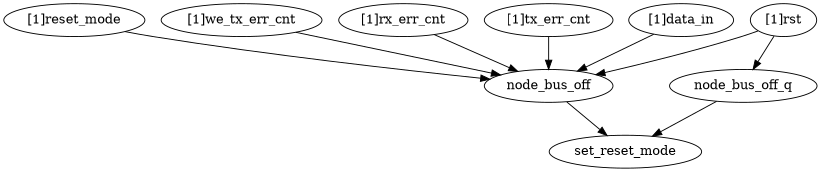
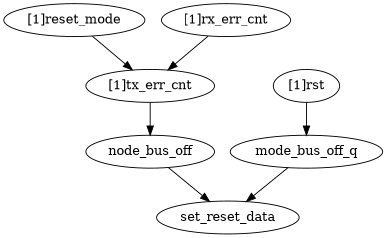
node "[1]we_tx_err_cnt": removed
node "[1]data_in": removed
edge "[1]rx_err_cnt" -> "node_bus_off": now "[1]rx_err_cnt" -> "[1]tx_err_cnt"
edge "[1]rst" -> "node_bus_off": removed
edge "[1]reset_mode" -> "node_bus_off": now "[1]reset_mode" -> "[1]tx_err_cnt"
node "node_bus_off_q": label "node_bus_off_q" -> "mode_bus_off_q"
node "set_reset_mode": label "set_reset_mode" -> "set_reset_data"
